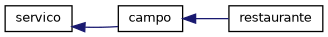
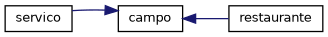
edge "campo" -> "servico": reversed
